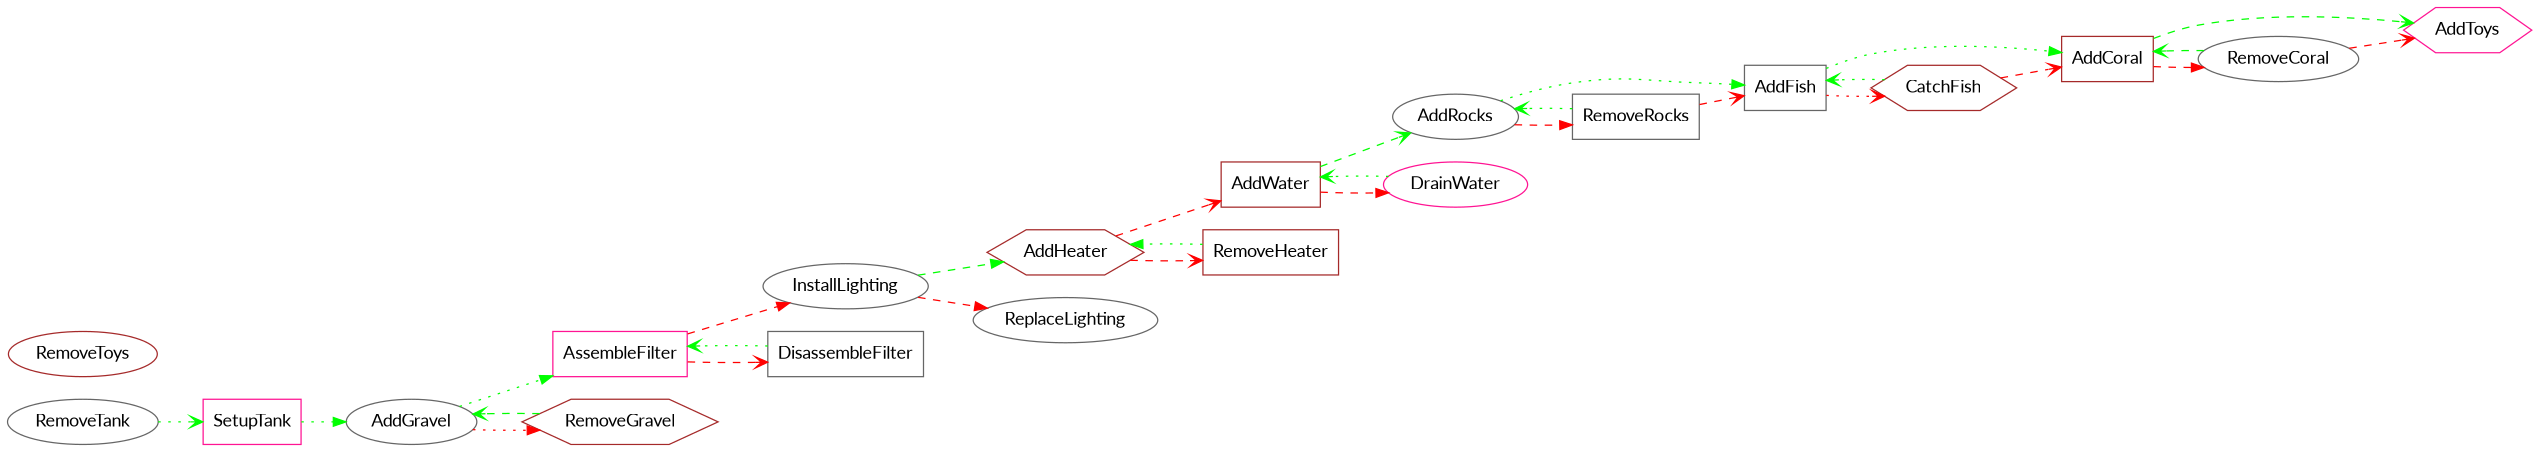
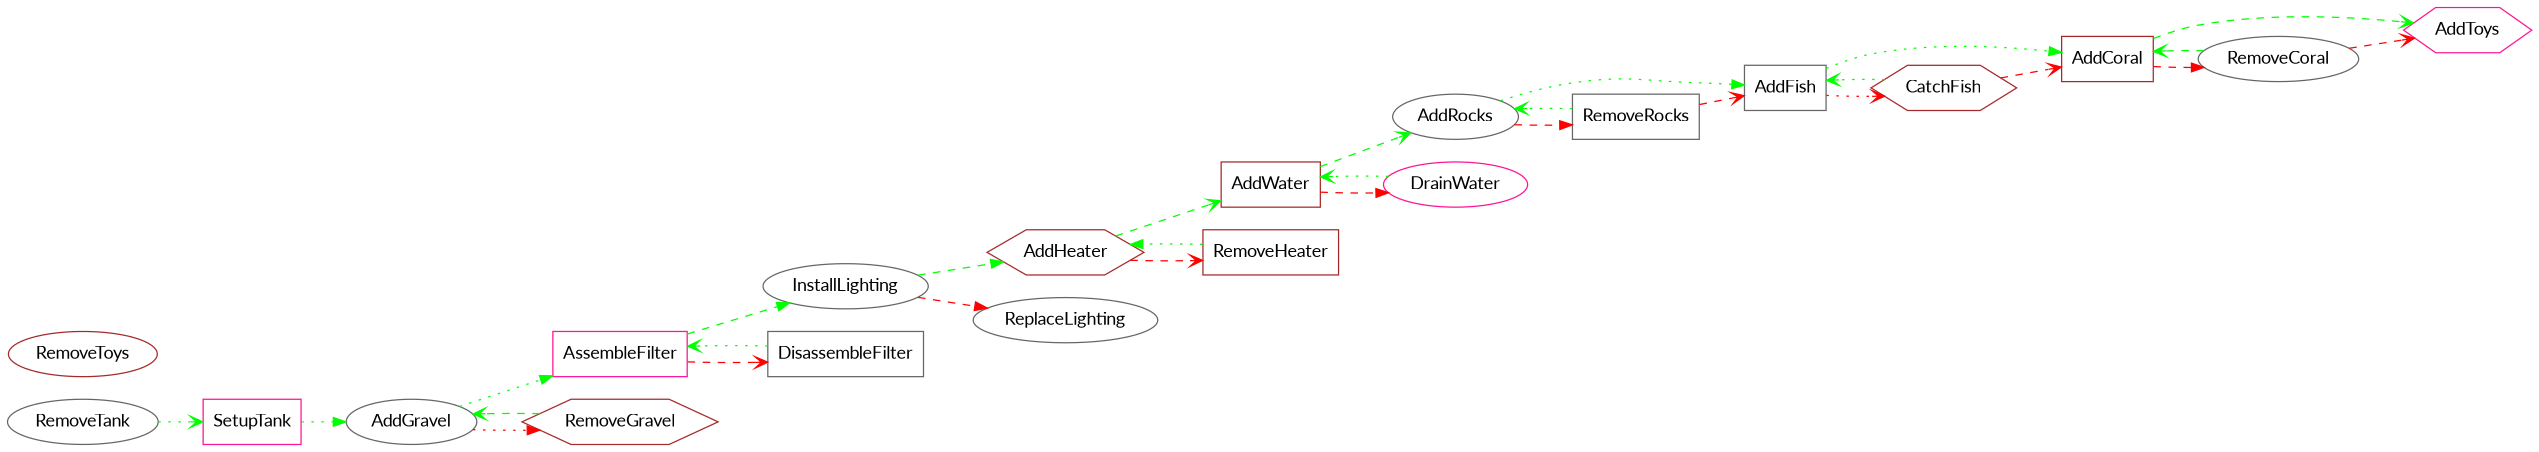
edge "AddHeater" -> "AddWater": color red -> green
edge "AssembleFilter" -> "InstallLighting": color red -> green
